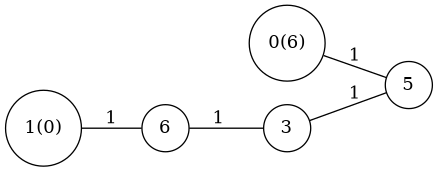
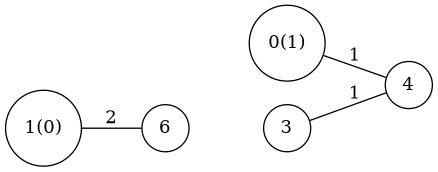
node "0(6)": label "0(6)" -> "0(1)"
node "5": label "5" -> "4"
edge "1(0)" -- "6": label "1" -> "2"
edge "6" -- "3": removed, label "1"
